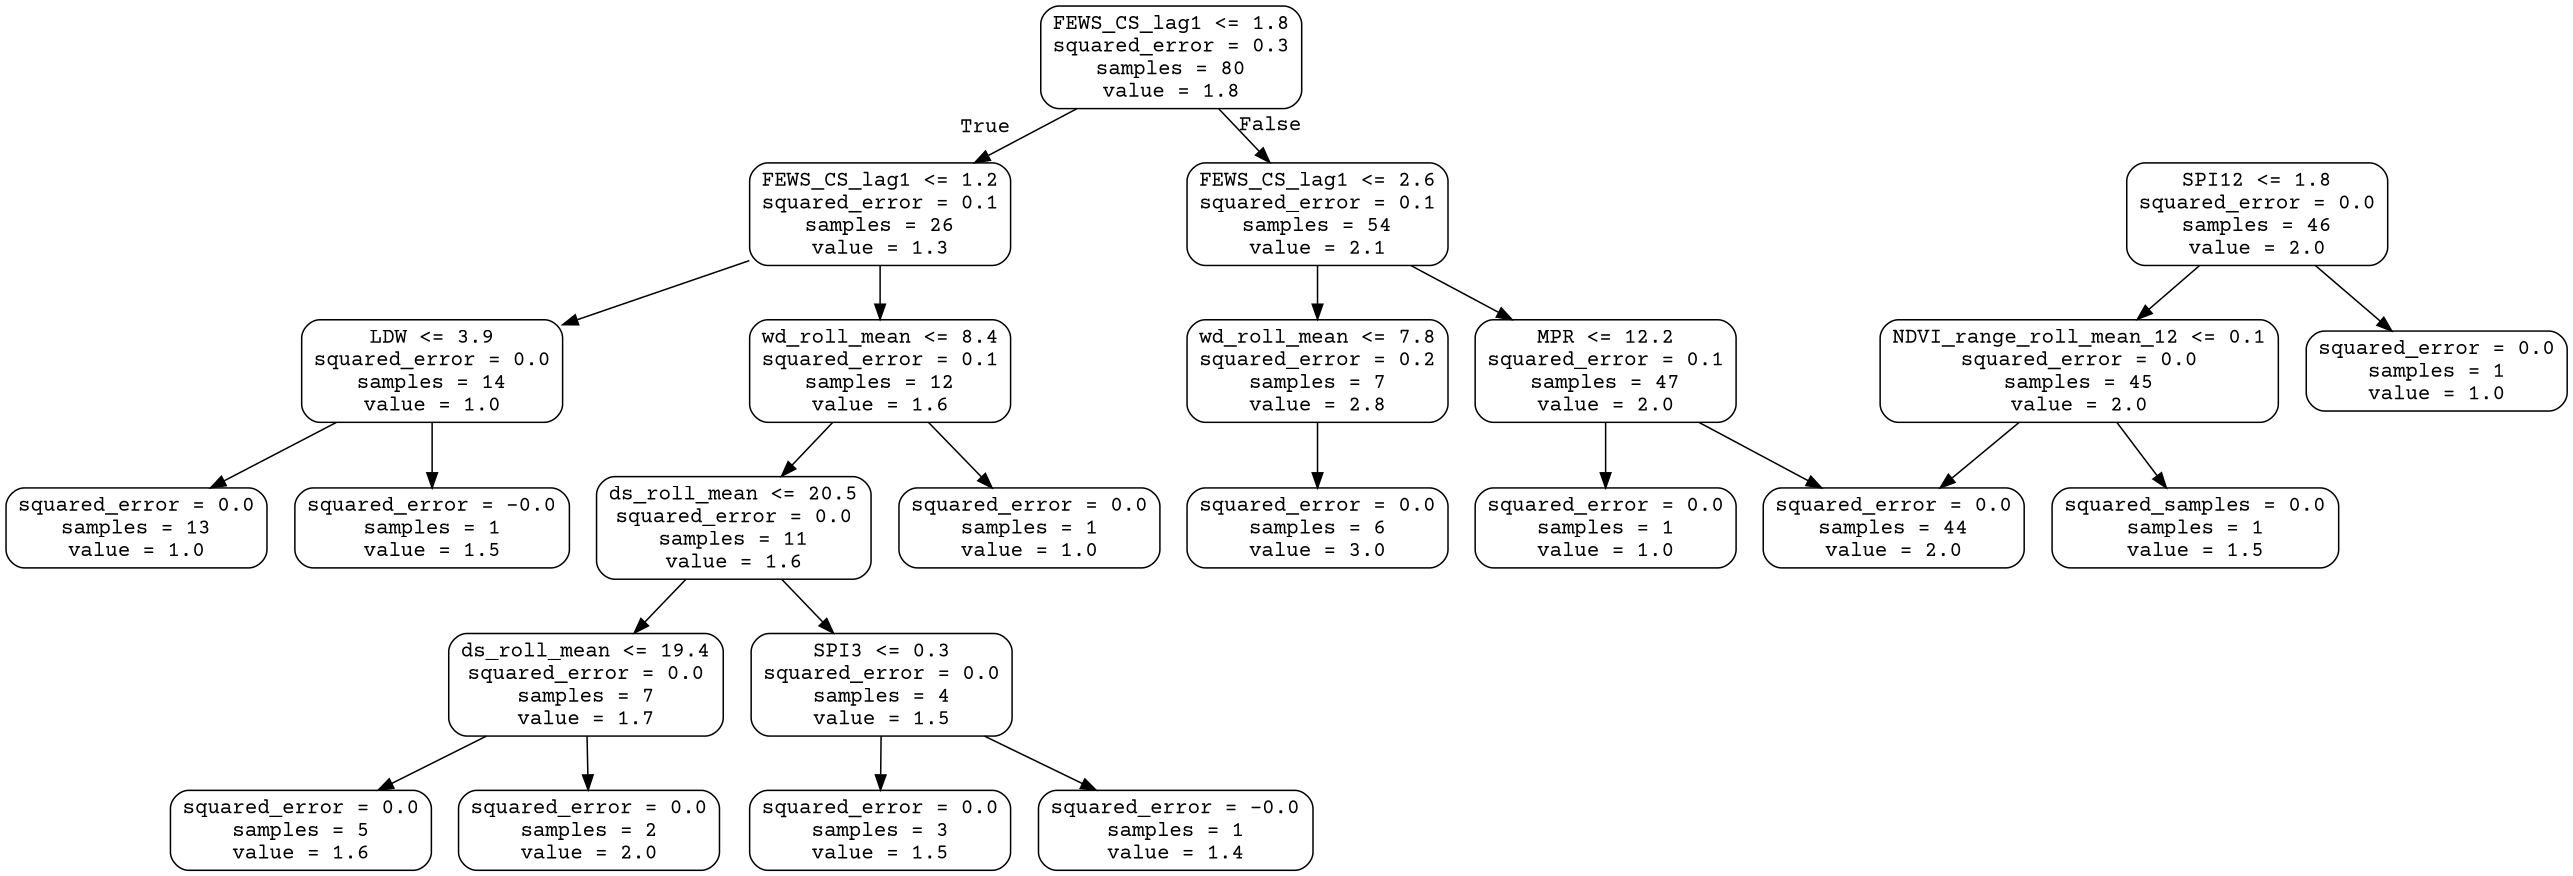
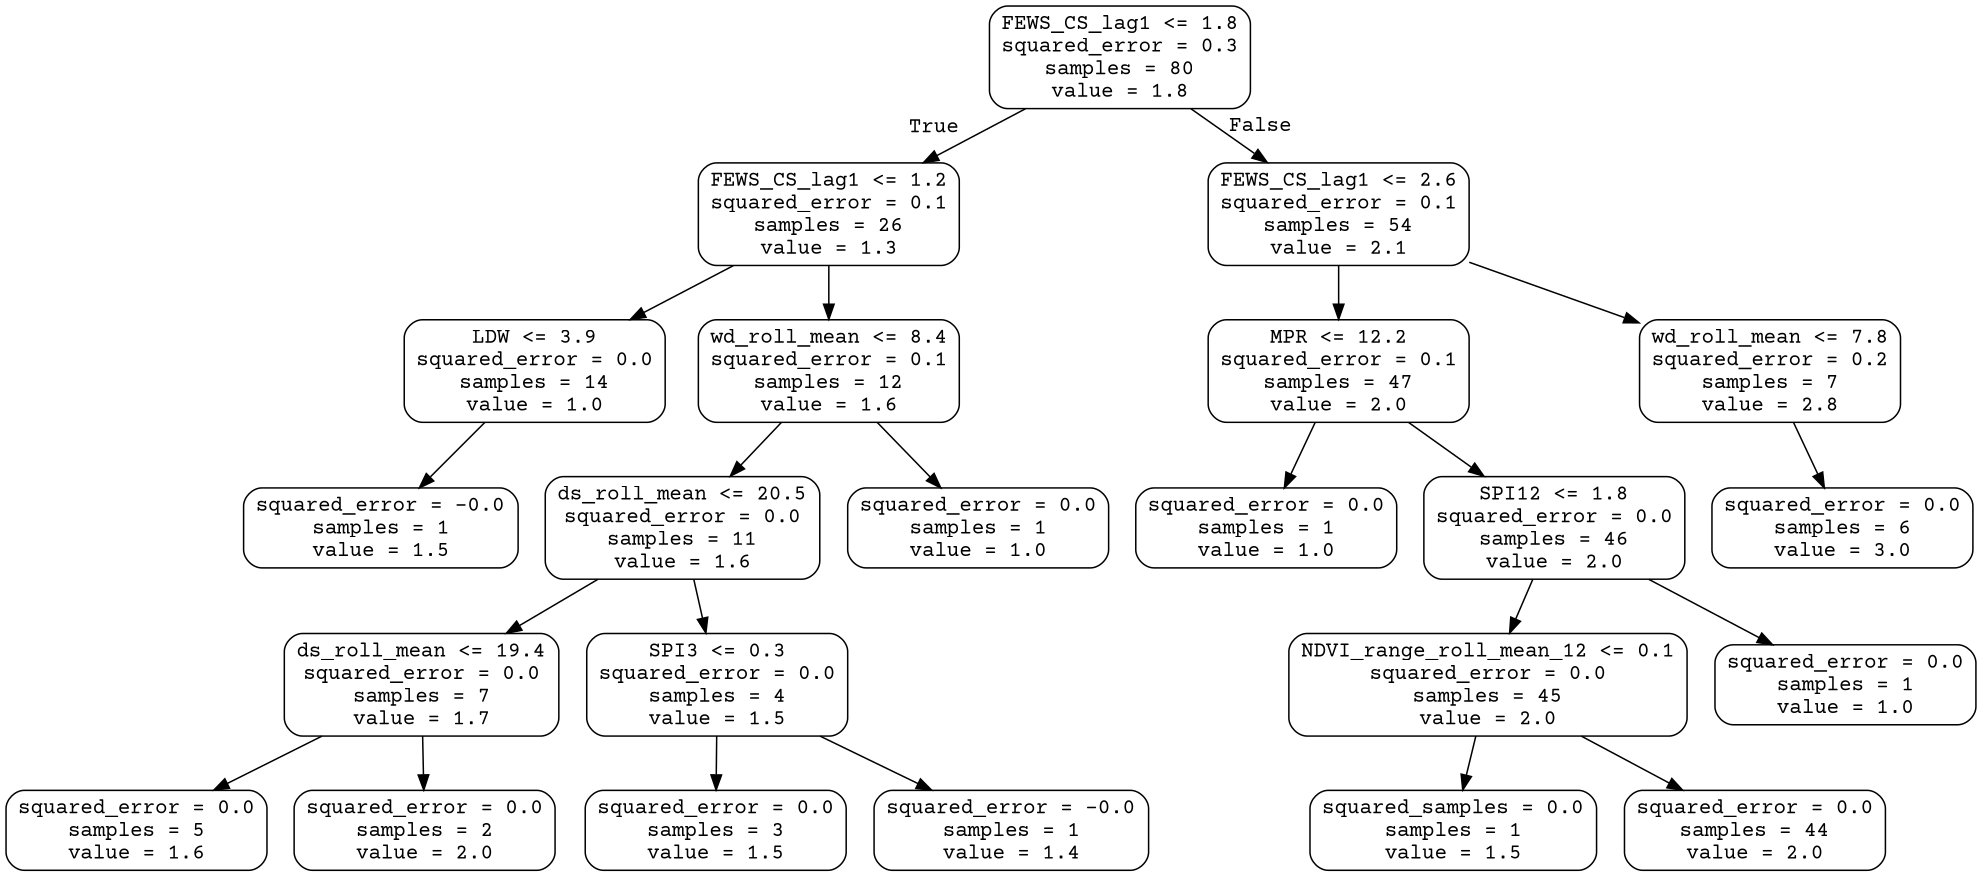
edge "MPR <= 12.2 squared_error = 0.1 samples = 47 value = 2.0" -> "squared_error = 0.0 samples = 44 value = 2.0": now "MPR <= 12.2 squared_error = 0.1 samples = 47 value = 2.0" -> "SPI12 <= 1.8 squared_error = 0.0 samples = 46 value = 2.0"
node "squared_error = 0.0 samples = 13 value = 1.0": removed
